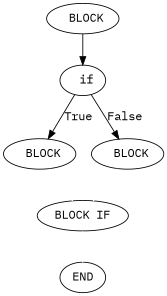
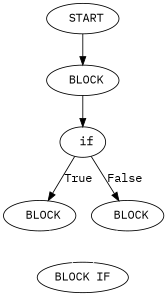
node "START": added
node "END": removed
